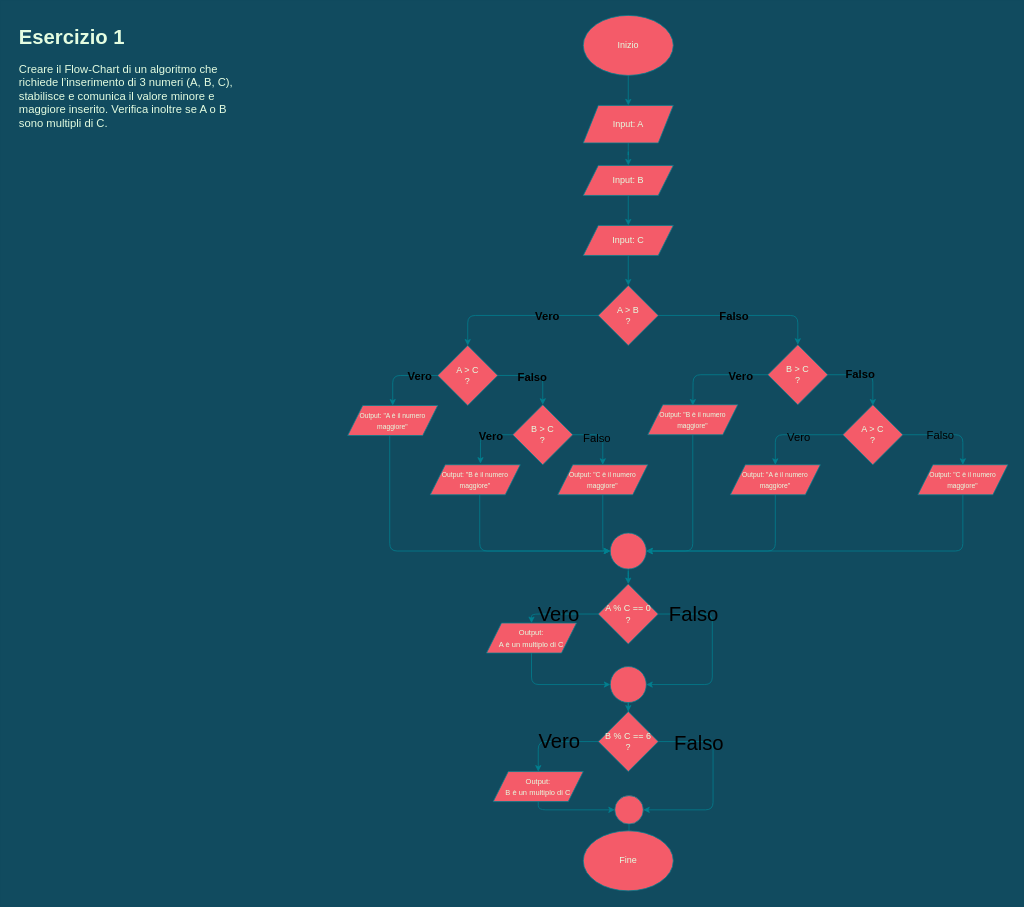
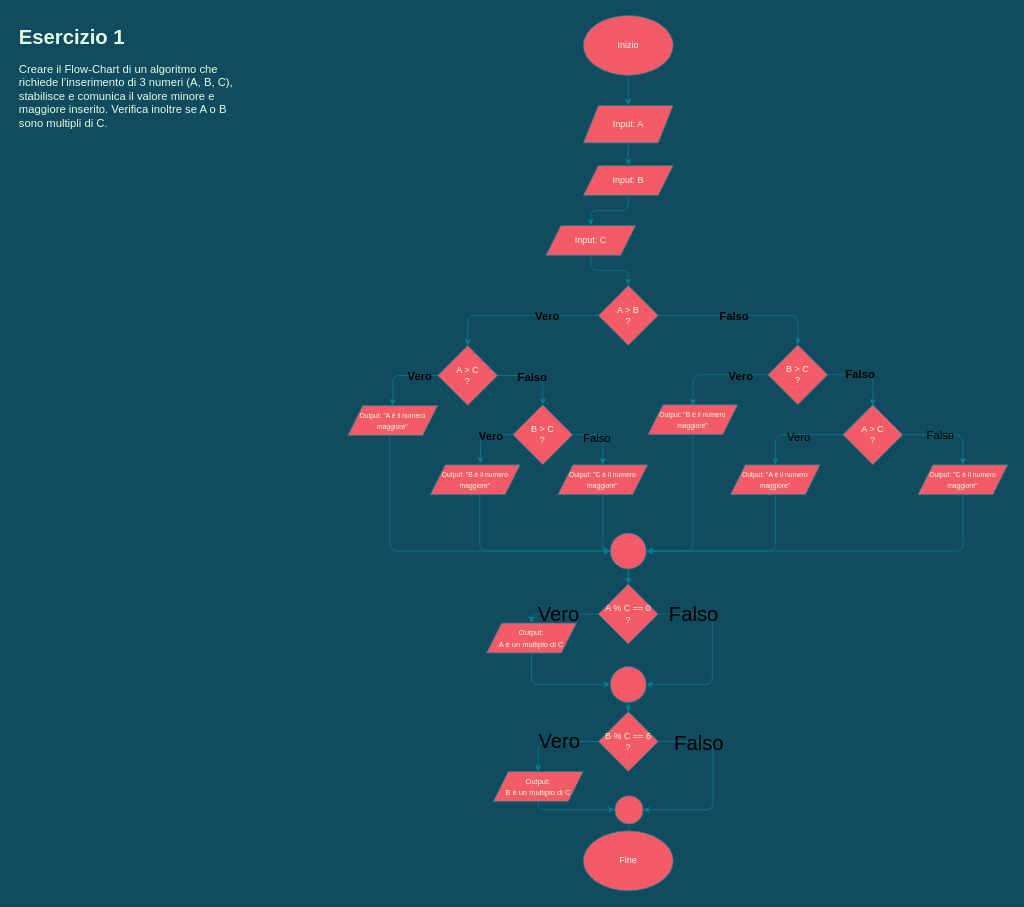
node "Input: C": moved (628, 240) -> (591, 240)
